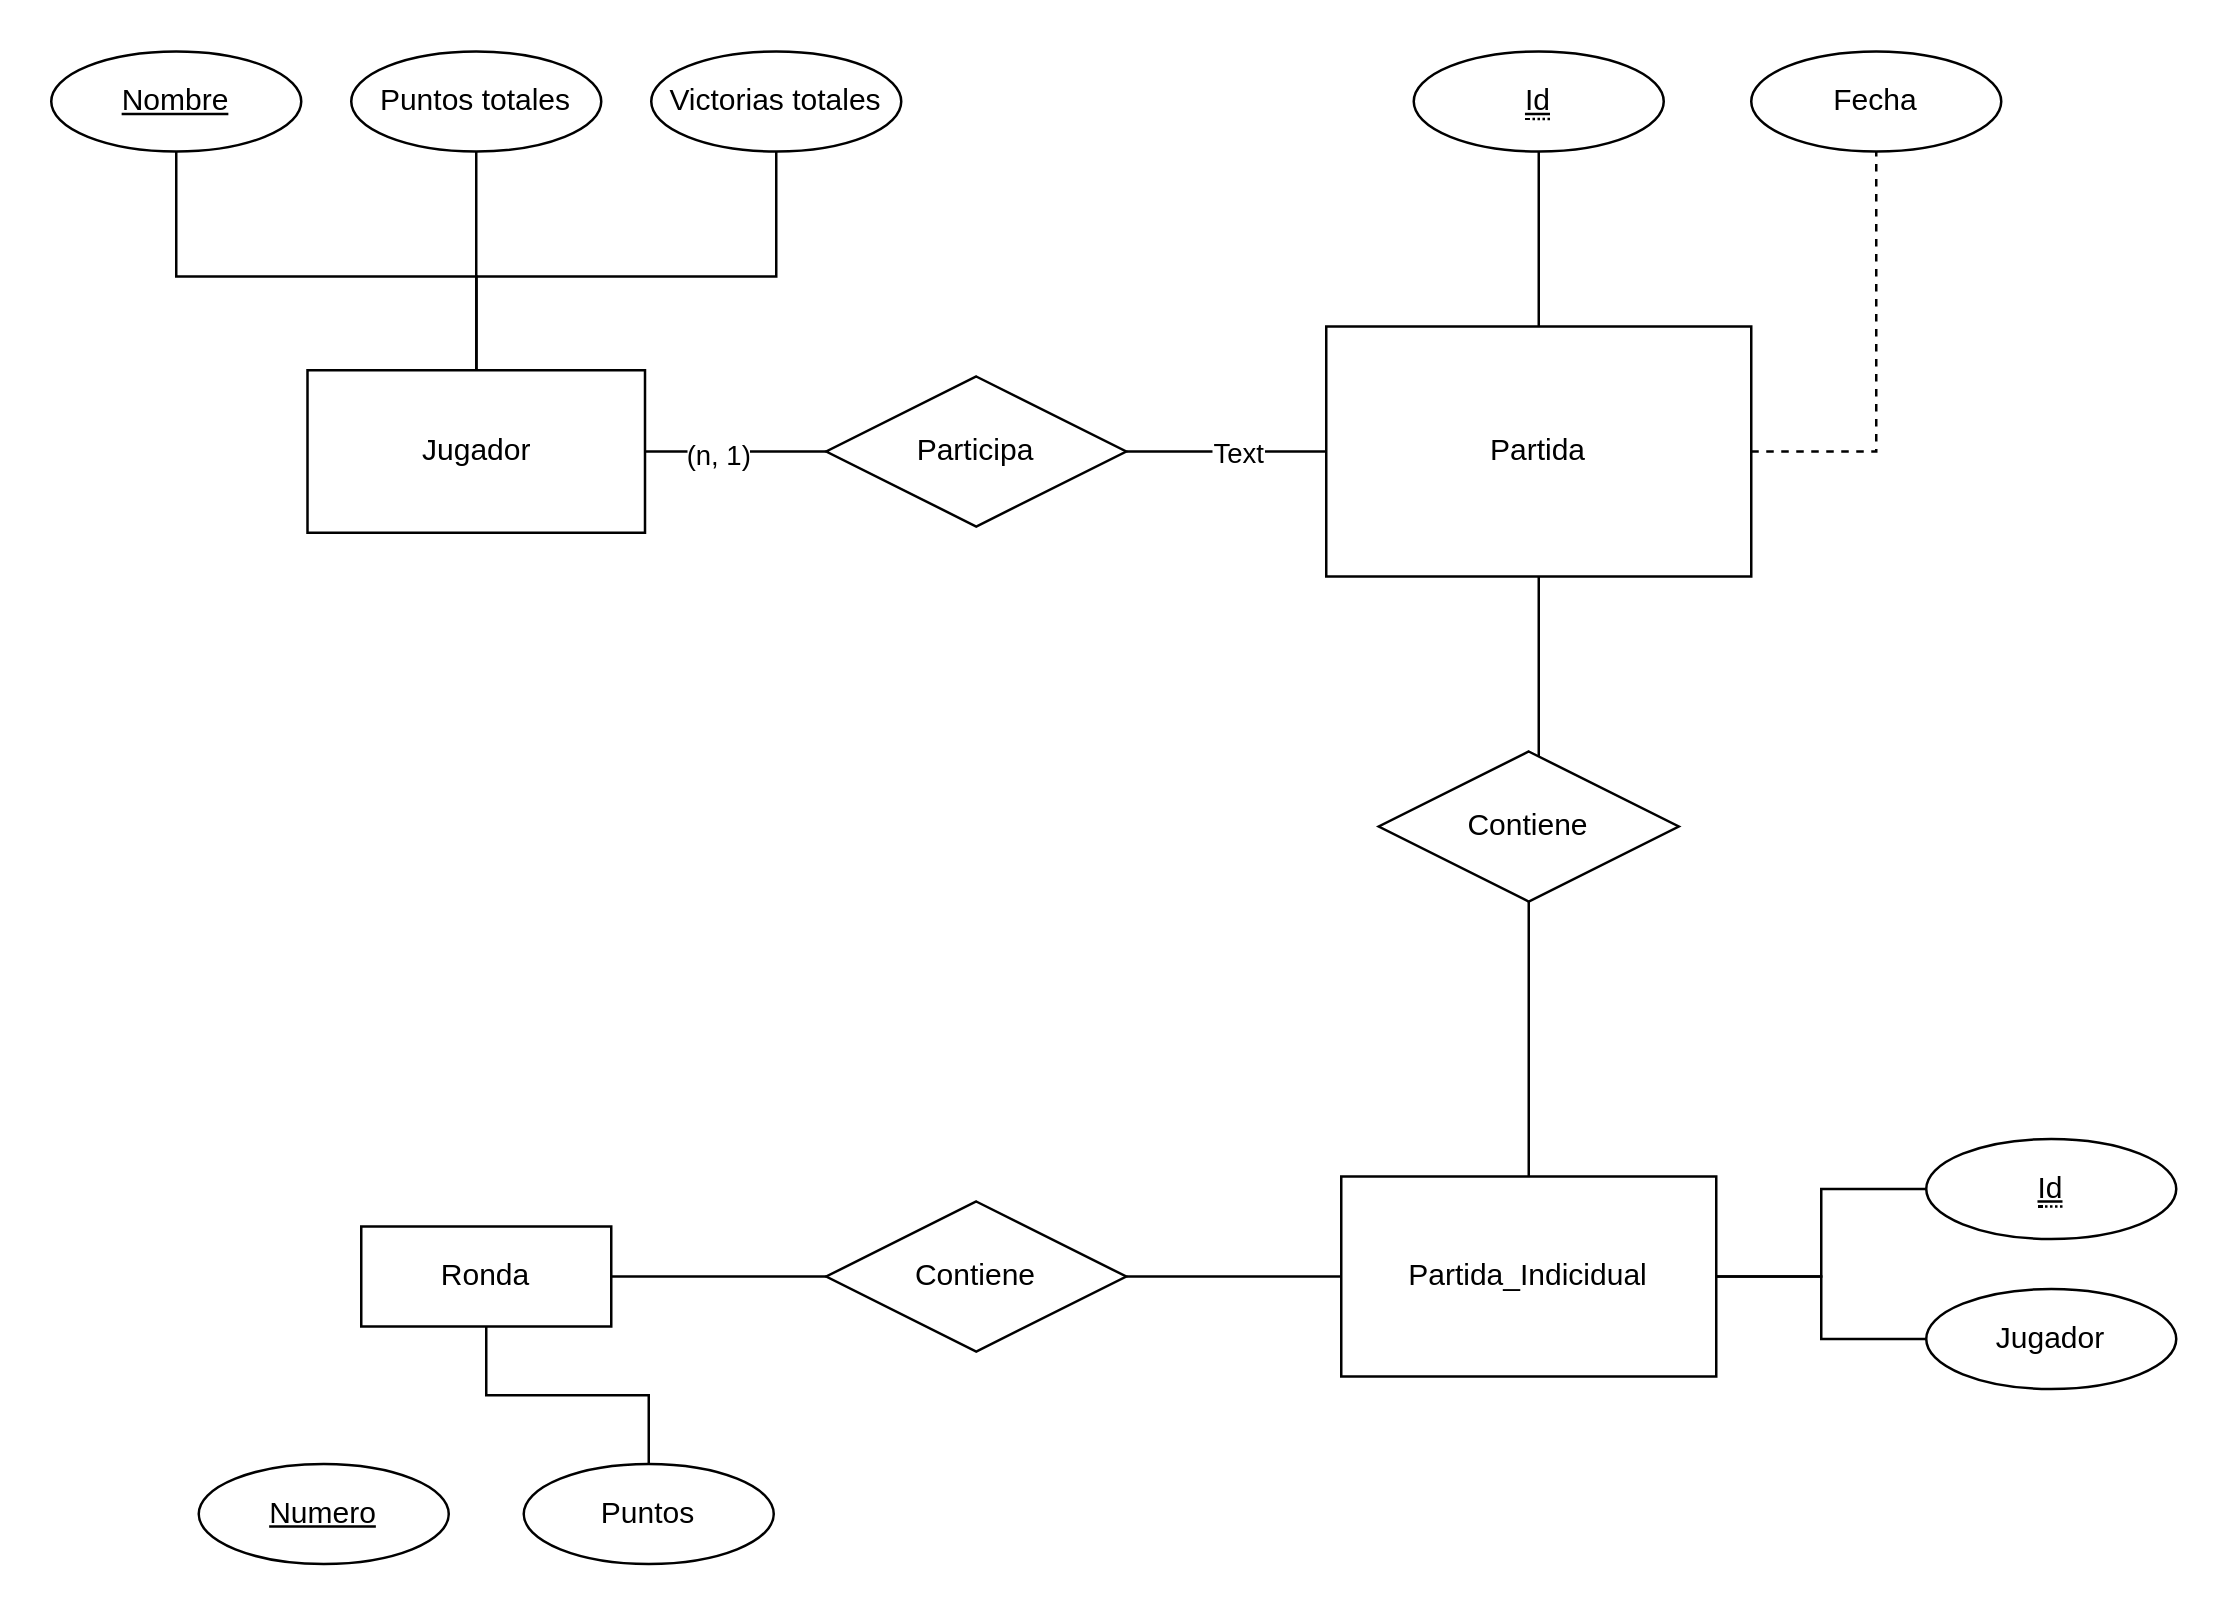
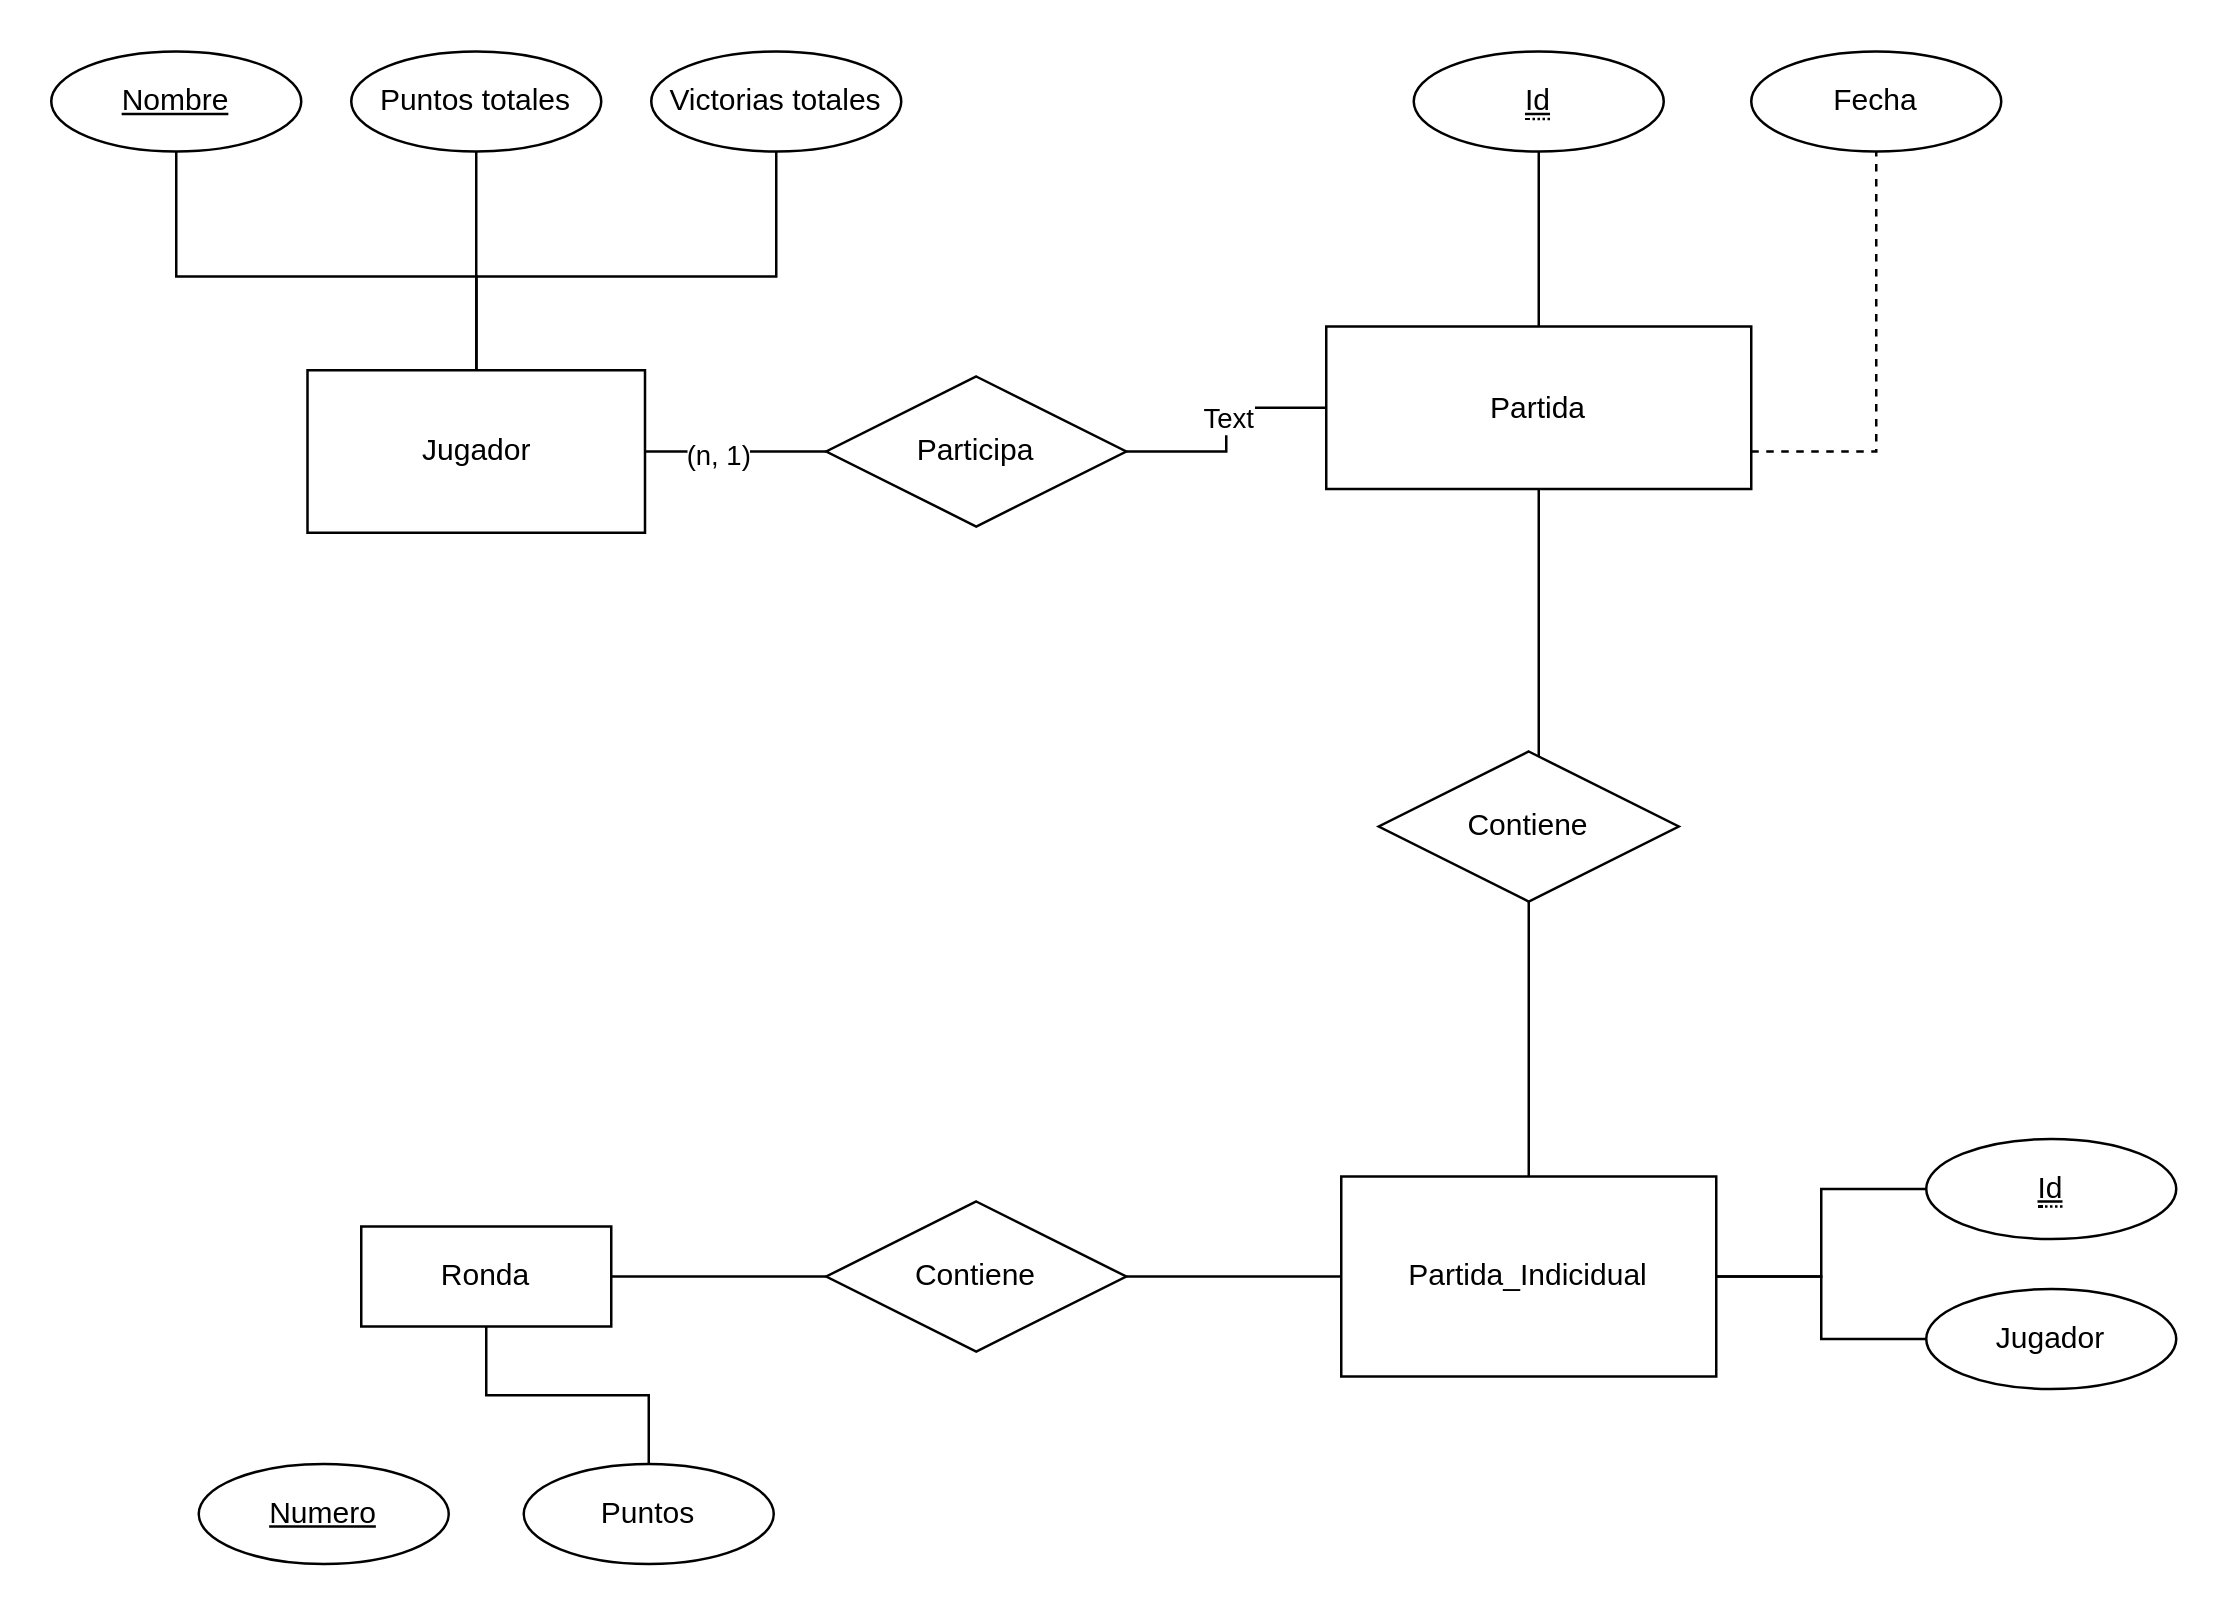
node "Partida": size 425x250 -> 425x163
